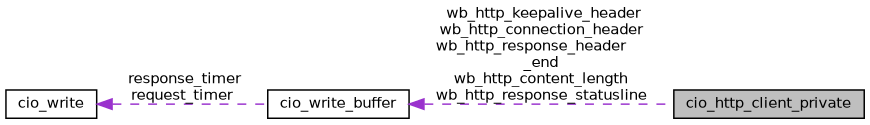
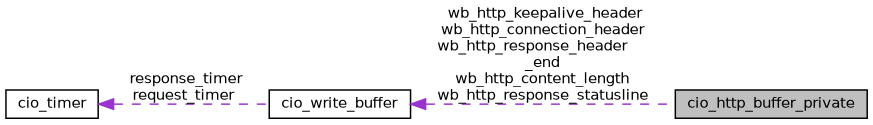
node "cio_write": label "cio_write" -> "cio_timer"
node "cio_http_client_private": label "cio_http_client_private" -> "cio_http_buffer_private"
